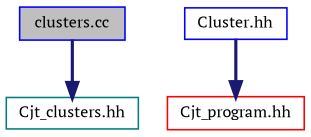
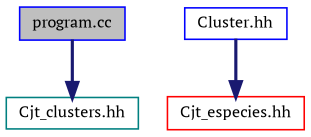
node "clusters.cc": label "clusters.cc" -> "program.cc"
node "Cjt_program.hh": label "Cjt_program.hh" -> "Cjt_especies.hh"
